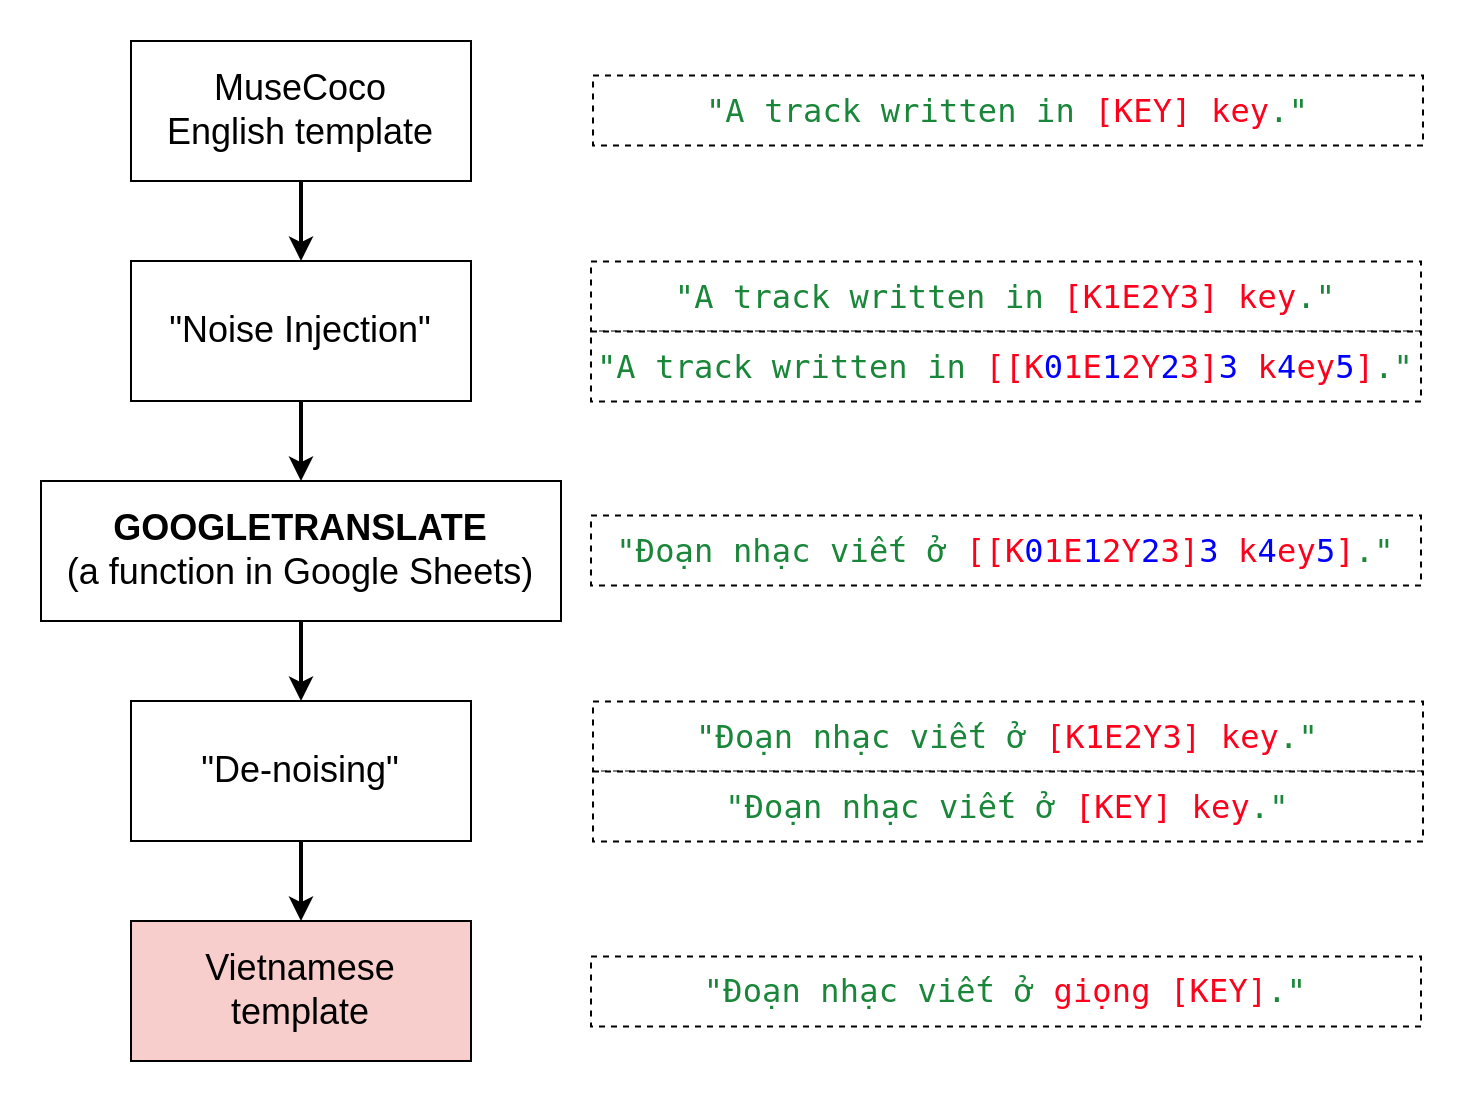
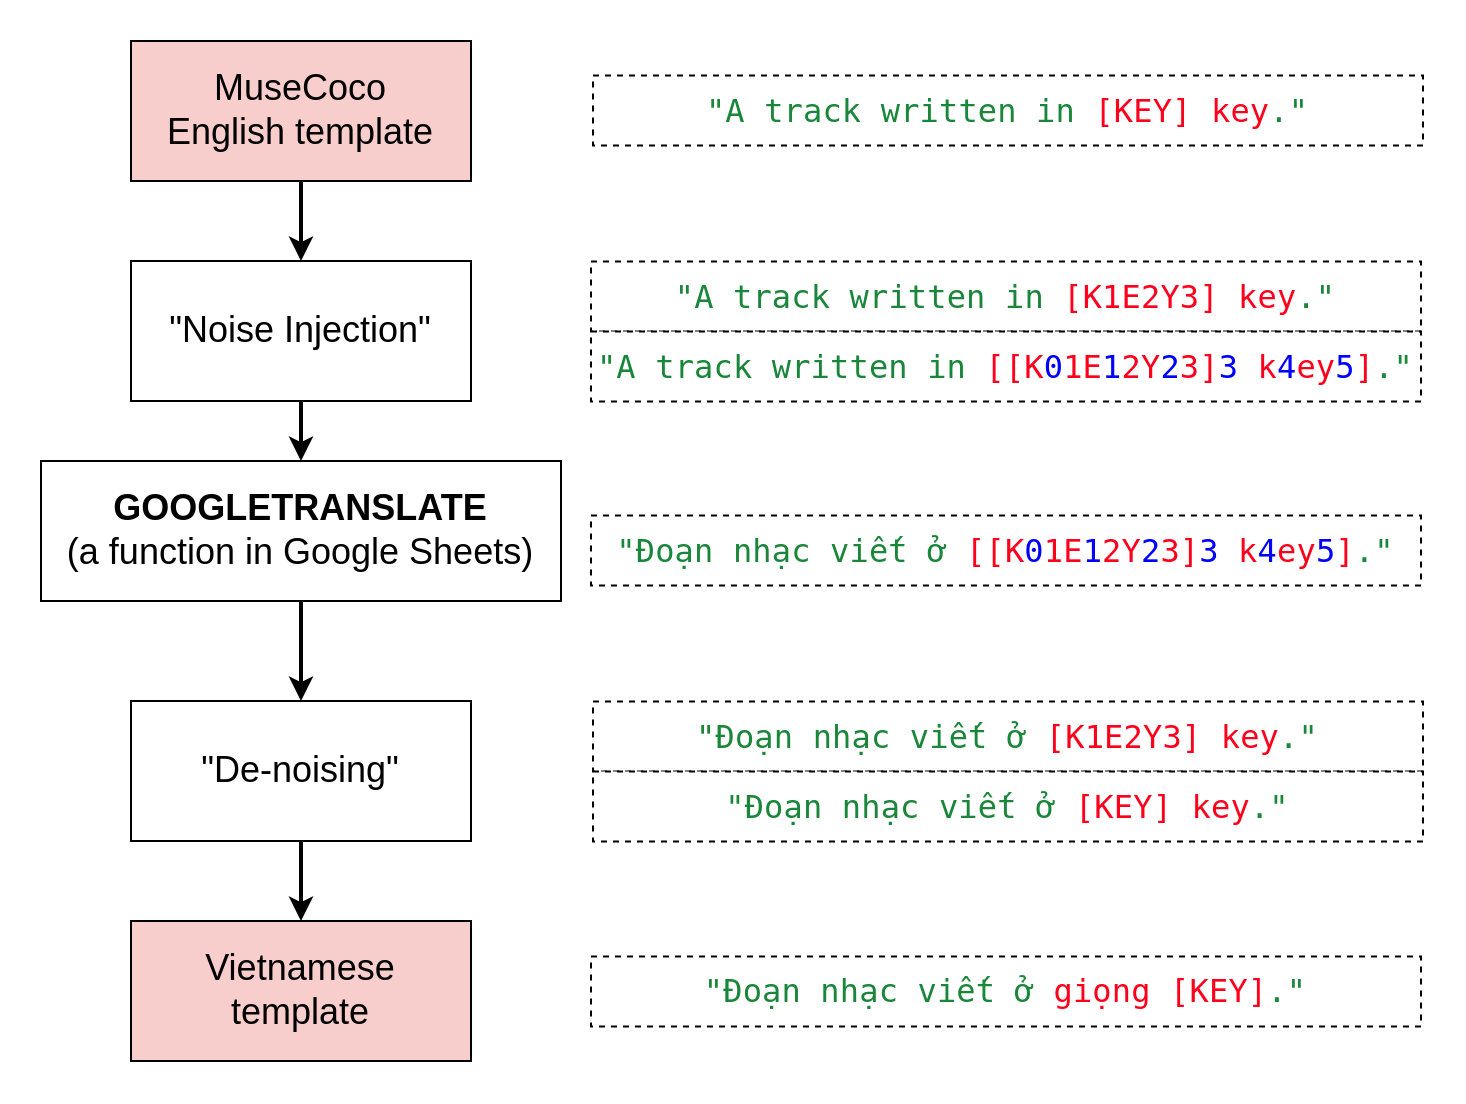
node "MuseCoco English template": fillcolor #ffffff -> #f8cecc
node "GOOGLETRANSLATE (a function in Google Sheets)": moved (301, 551) -> (301, 531)
